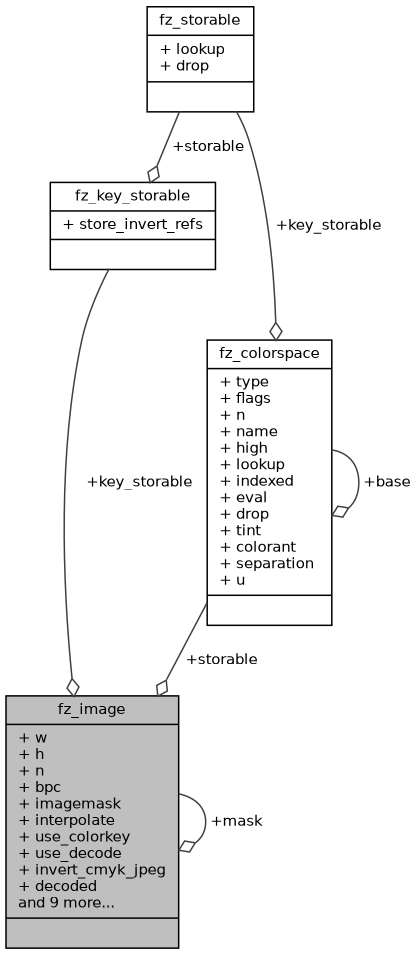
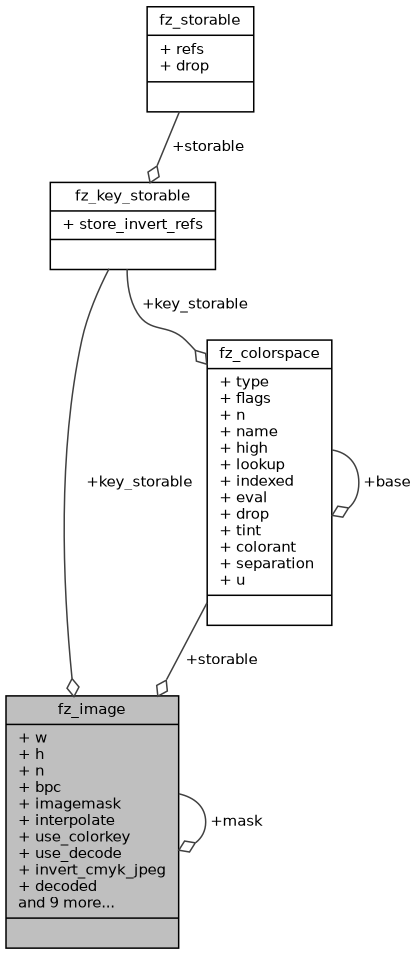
node "fz_storable": text "+ lookup" -> "+ refs"
edge "fz_storable" -> "fz_colorspace": now "fz_key_storable" -> "fz_colorspace"
